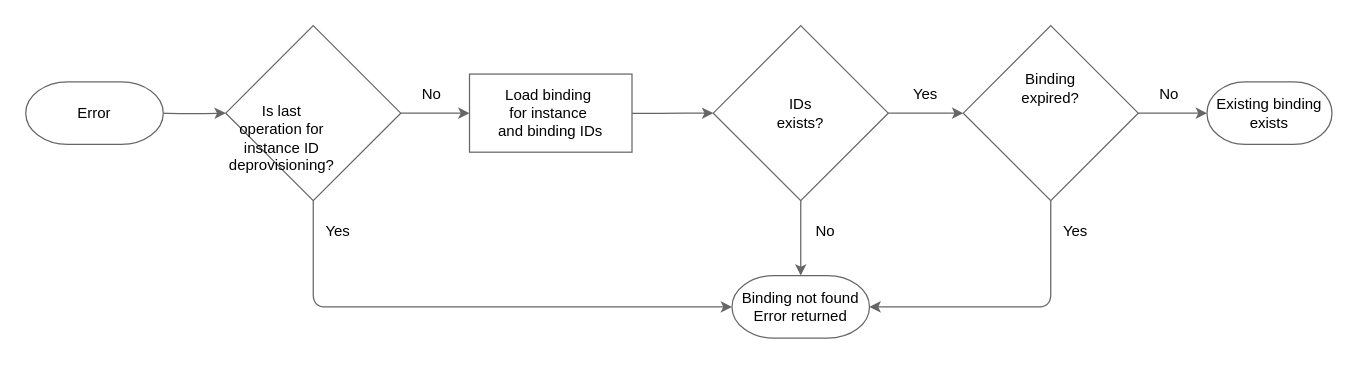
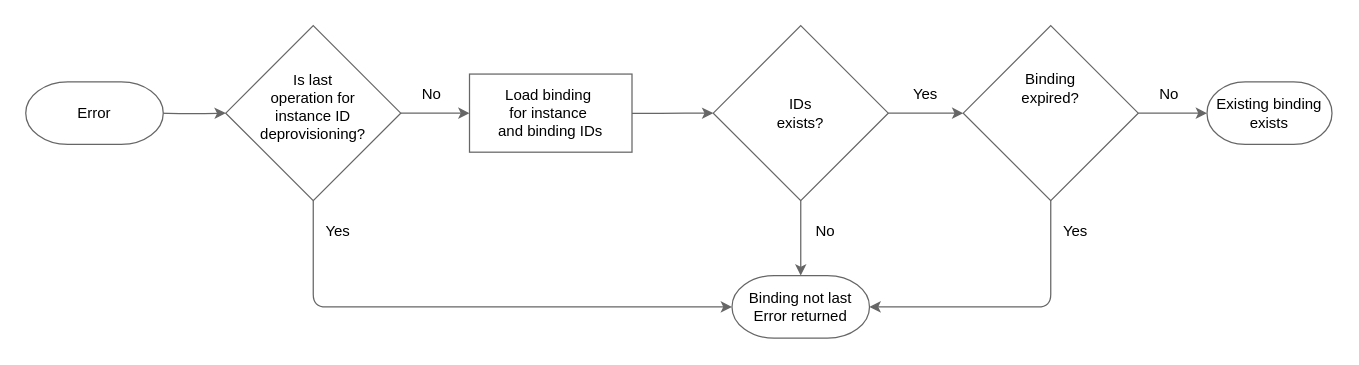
node "Is last operation for instance ID deprovisioning?": moved (282, 138) -> (313, 107)
node "Binding not found Error returned": label "Binding not found Error returned" -> "Binding not last Error returned"
